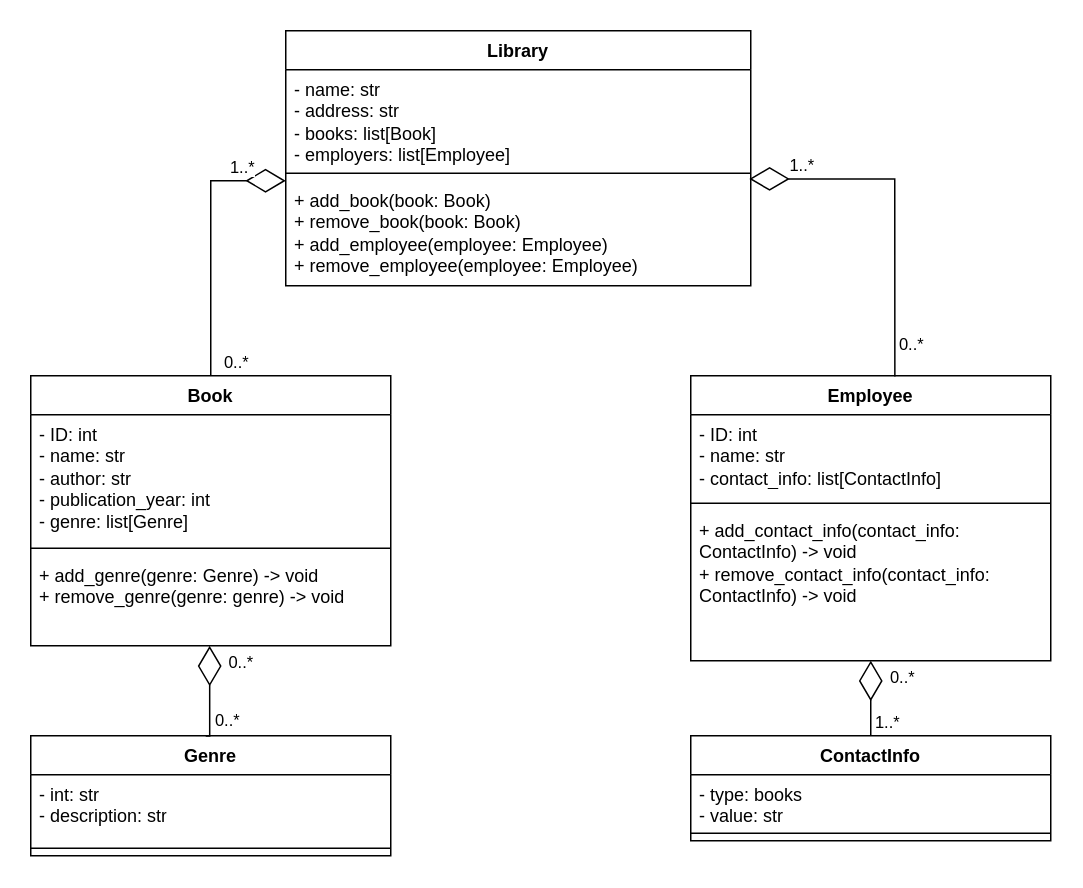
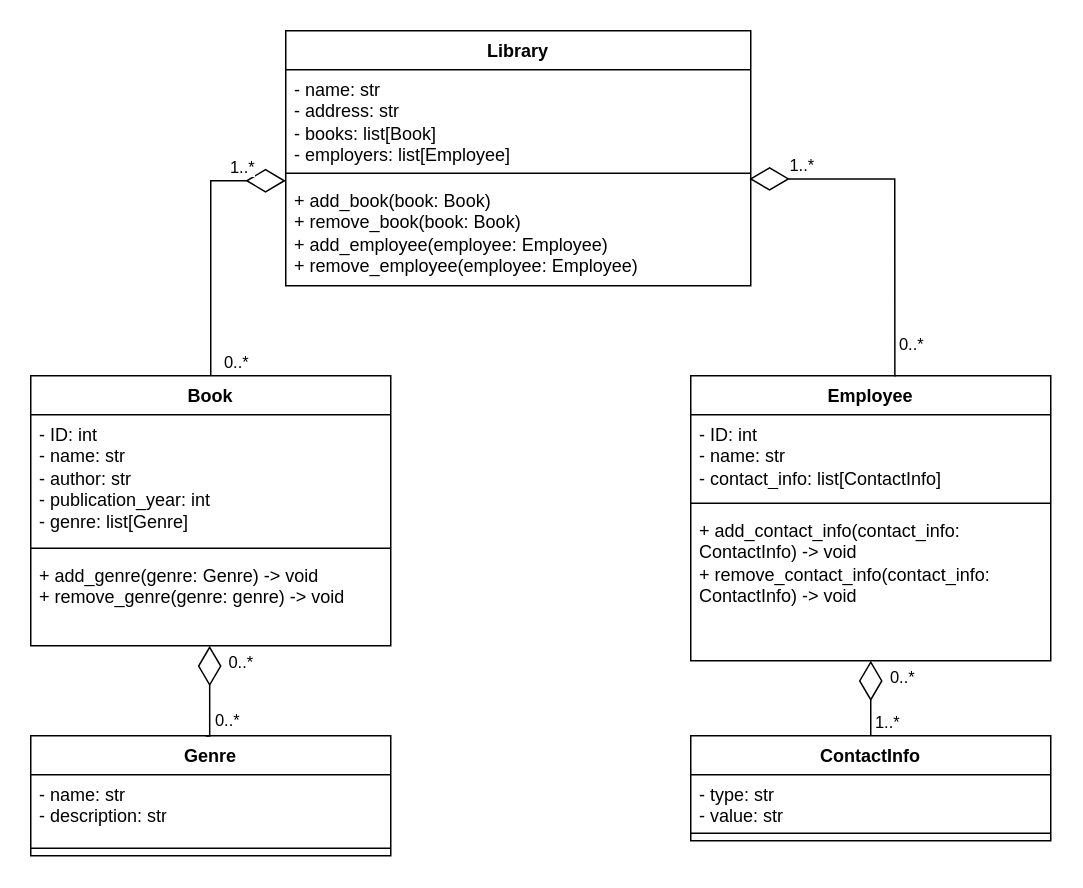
node "- int: str - description: str": label "- int: str - description: str" -> "- name: str - description: str"
node "- type: books - value: str": label "- type: books - value: str" -> "- type: str - value: str"
